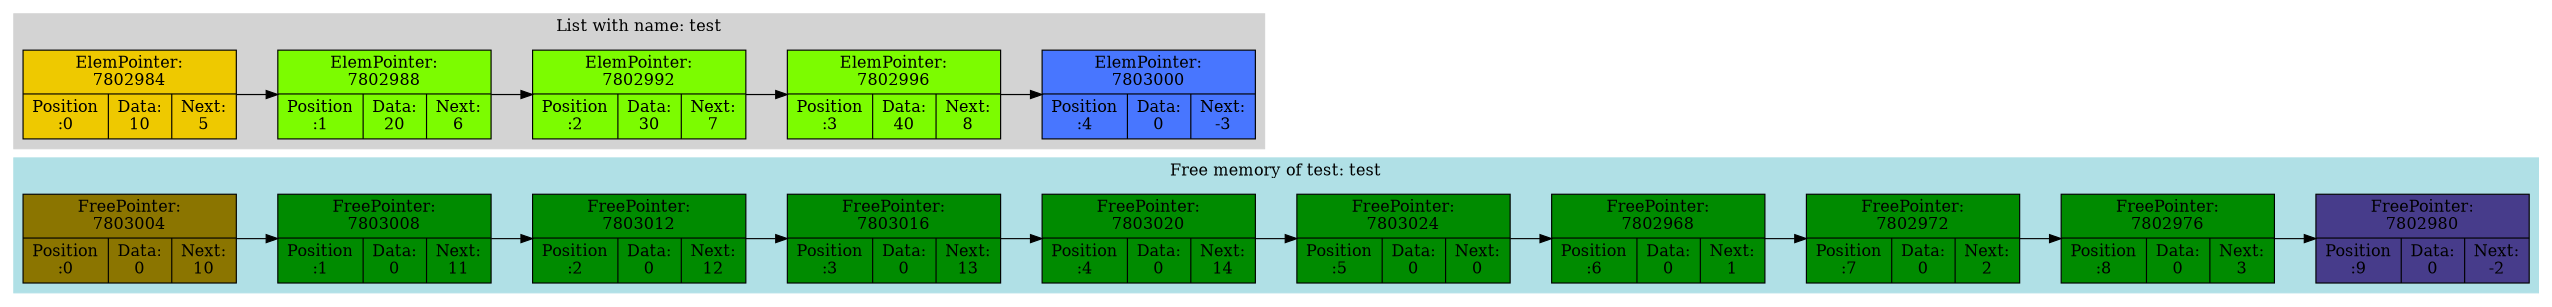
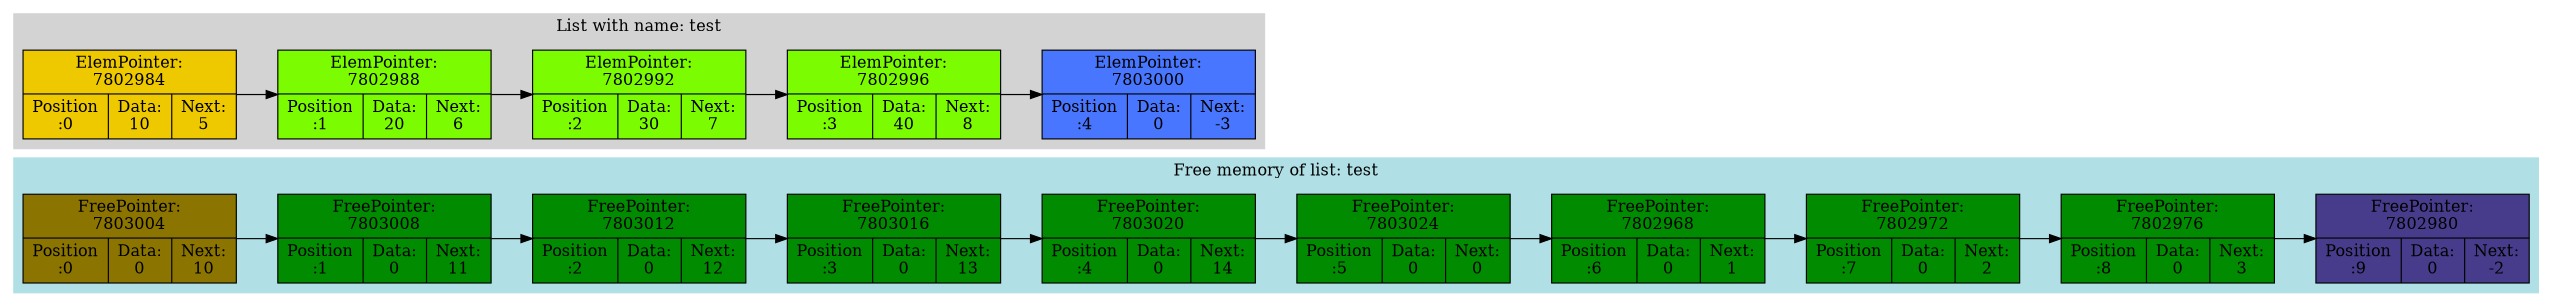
cluster "Free memory of test: test": label "Free memory of test: test" -> "Free memory of list: test"
